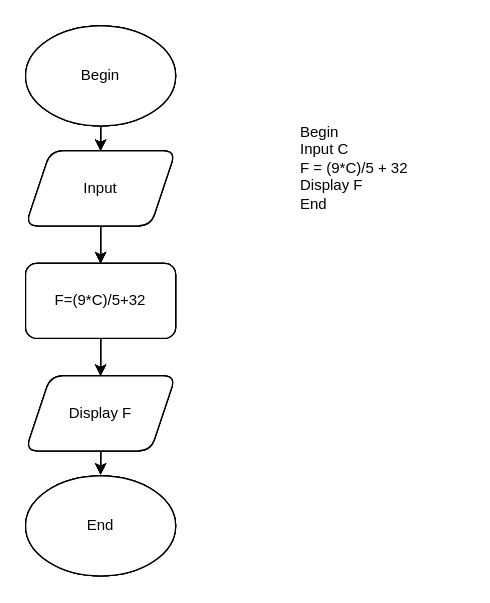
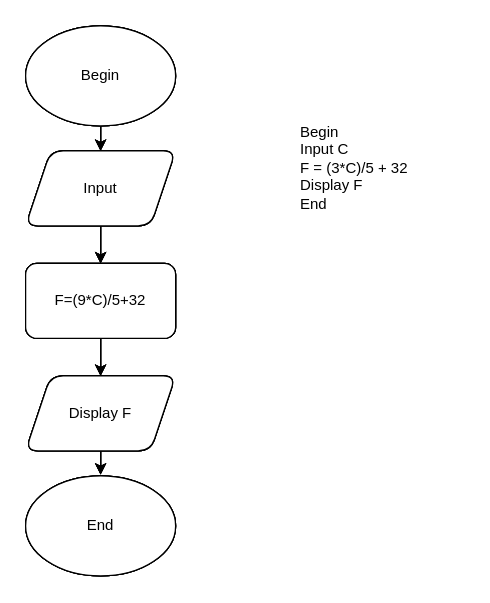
node "Begin Input C F = (9*C)/5 + 32 Display F End": label "Begin Input C F = (9*C)/5 + 32 Display F End" -> "Begin Input C F = (3*C)/5 + 32 Display F End"
